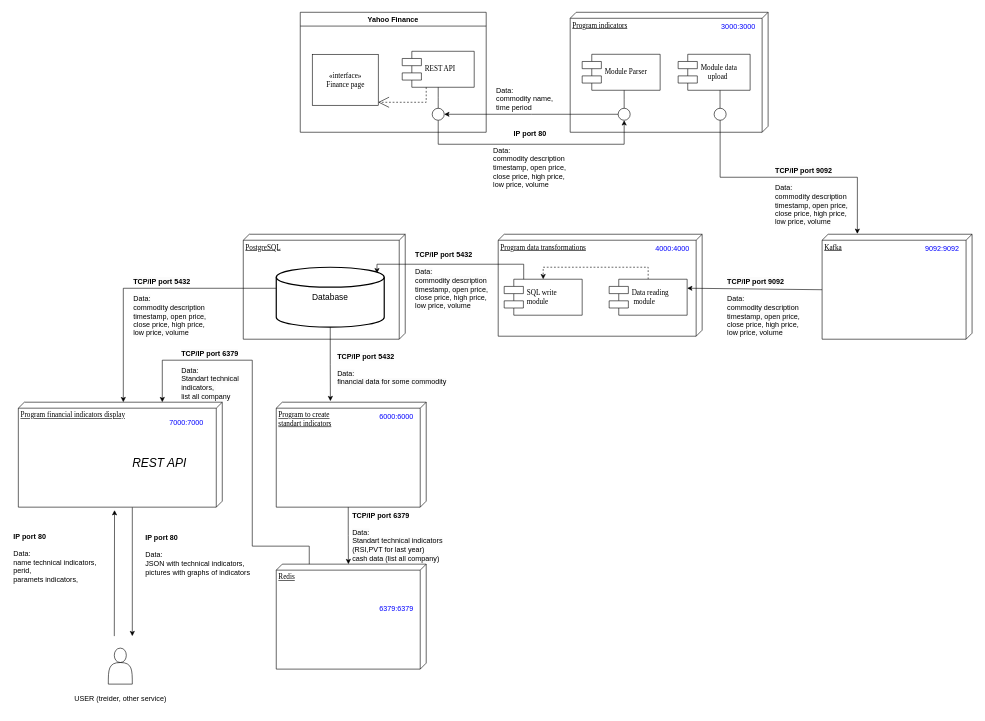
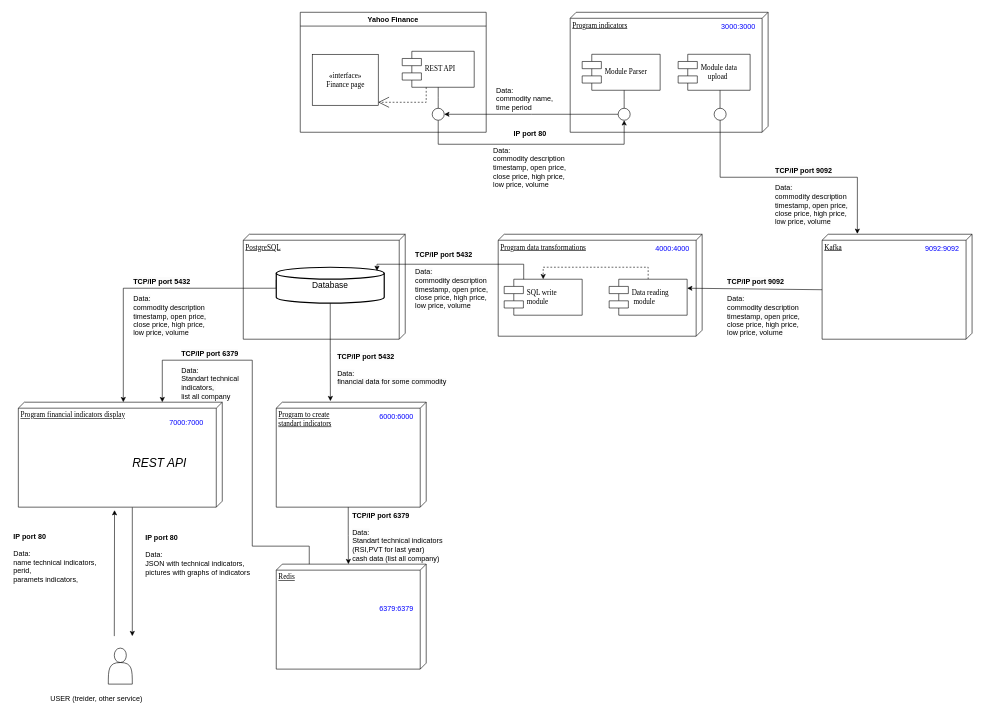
node "Database": size 108x60 -> 108x36
node "USER (treider, other service)": moved (120, 699) -> (96, 699)
